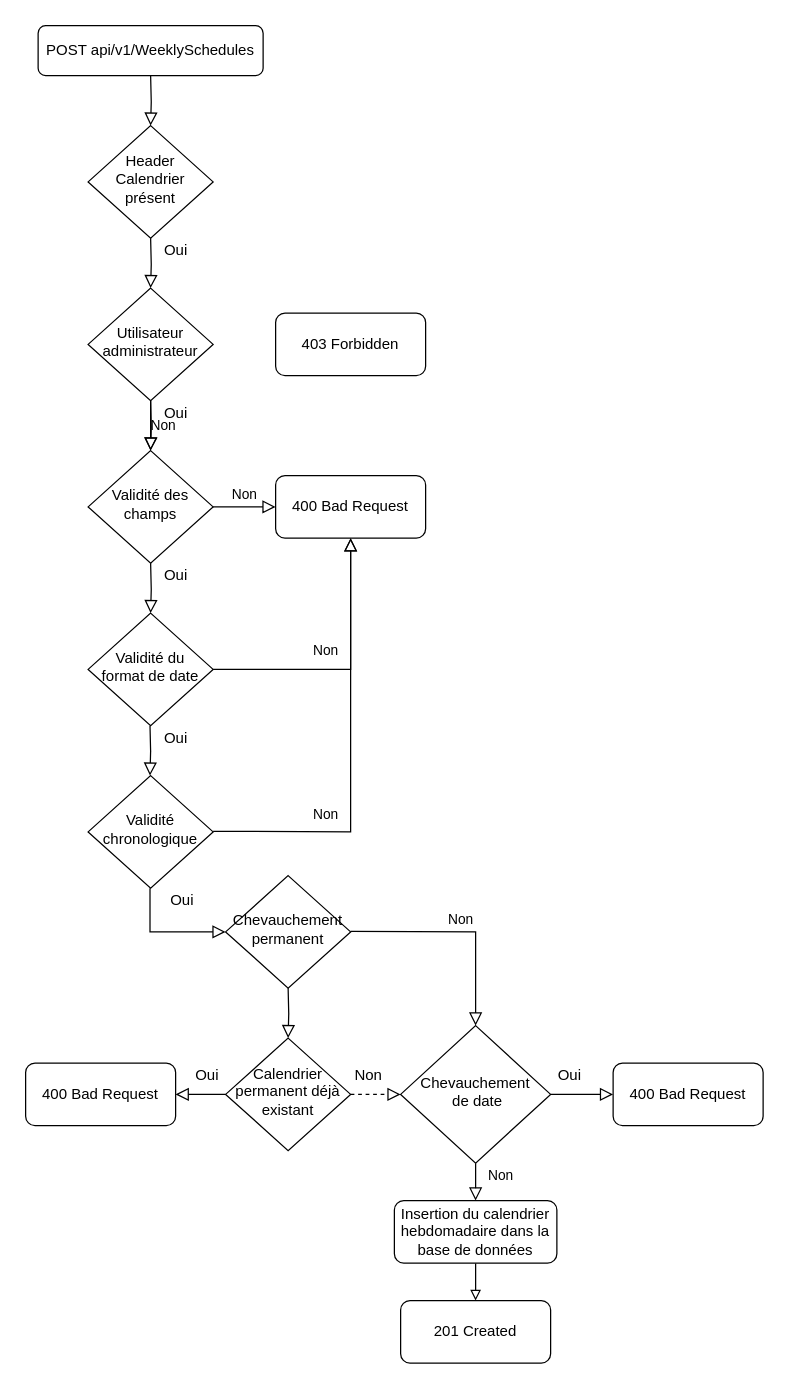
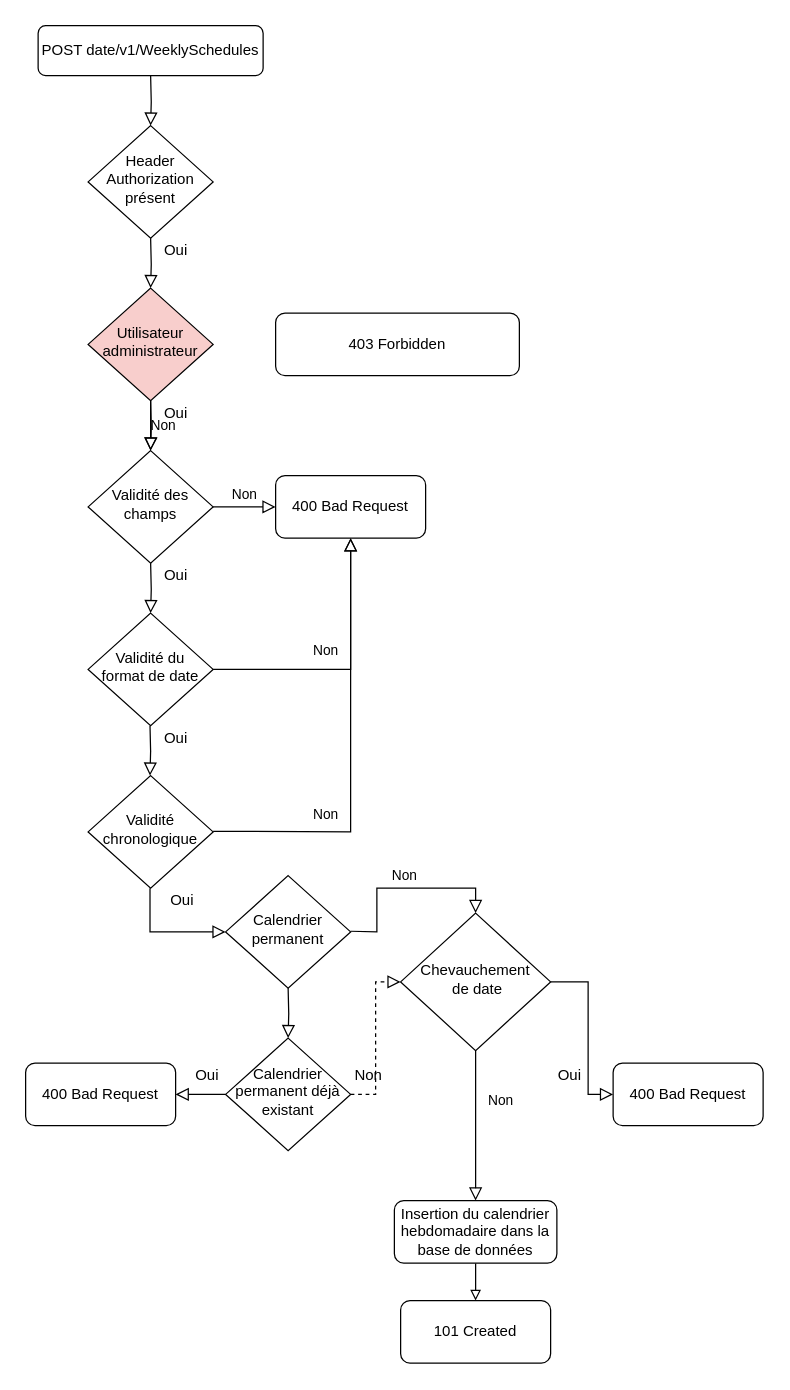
node "POST api/v1/WeeklySchedules": label "POST api/v1/WeeklySchedules" -> "POST date/v1/WeeklySchedules"
node "Header Calendrier présent": label "Header Calendrier présent" -> "Header Authorization présent"
node "Utilisateur administrateur": fillcolor #ffffff -> #f8cecc
node "403 Forbidden": size 150x63 -> 244x63
node "Chevauchement permanent": label "Chevauchement permanent" -> "Calendrier permanent"
node "Chevauchement de date": moved (476, 1094) -> (476, 982)
node "201 Created": label "201 Created" -> "101 Created"
